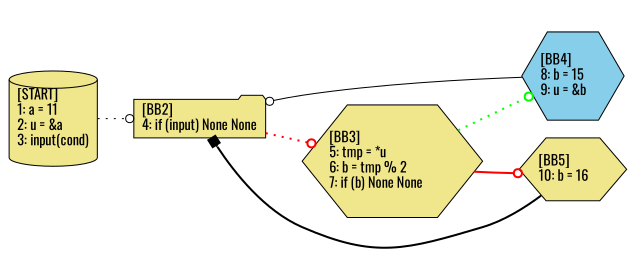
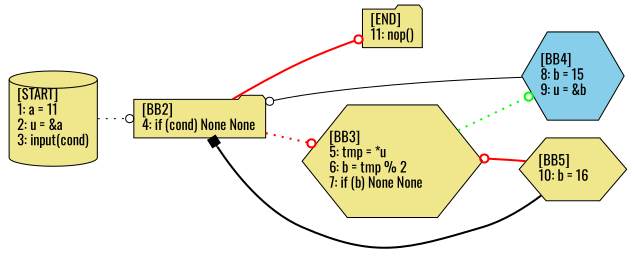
node "[END] 11: nop()": added
node "[BB2] 4: if (input) None None": label "[BB2] 4: if (input) None None" -> "[BB2] 4: if (cond) None None"
edge "[BB3] 5: tmp = *u 6: b = tmp % 2 7: if (b) None None" -> "[BB5] 10: b = 16": reversed
